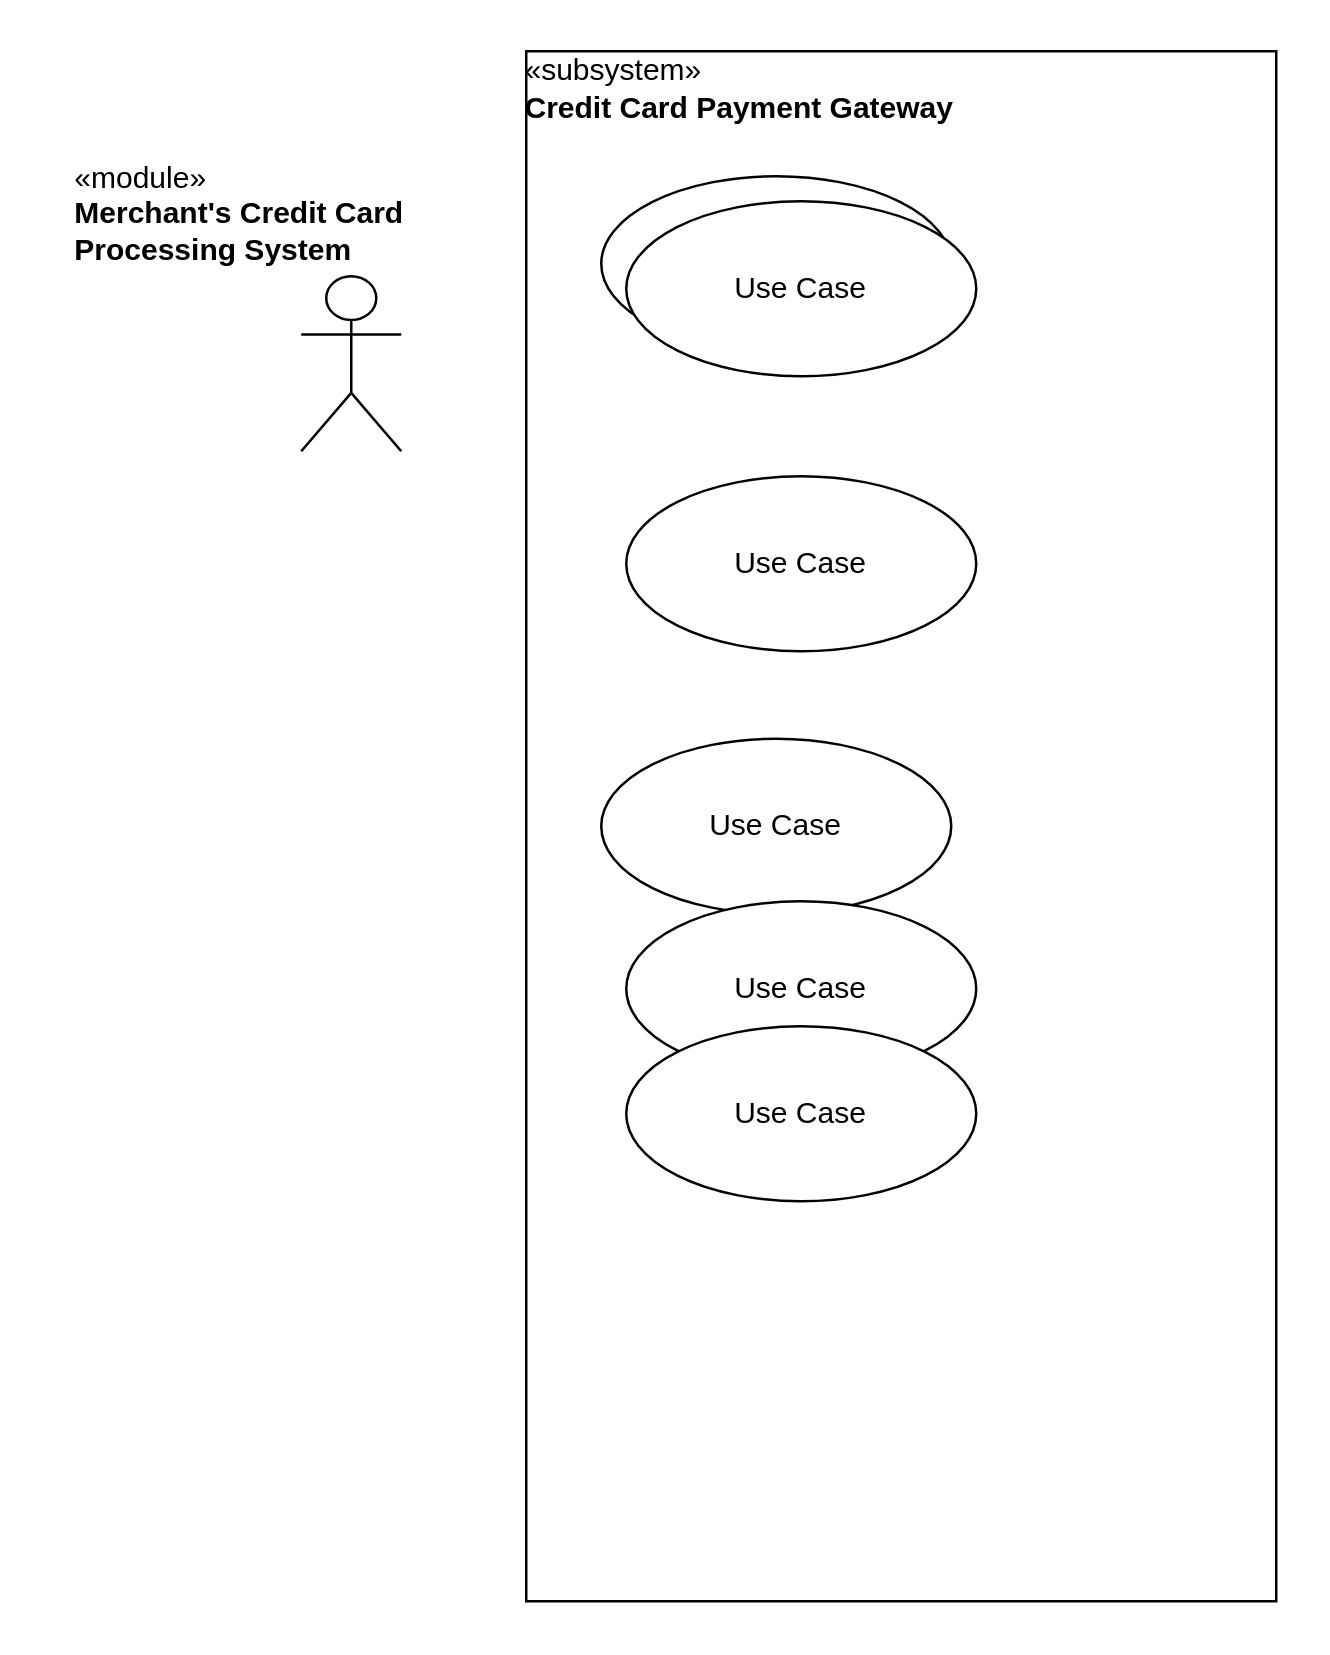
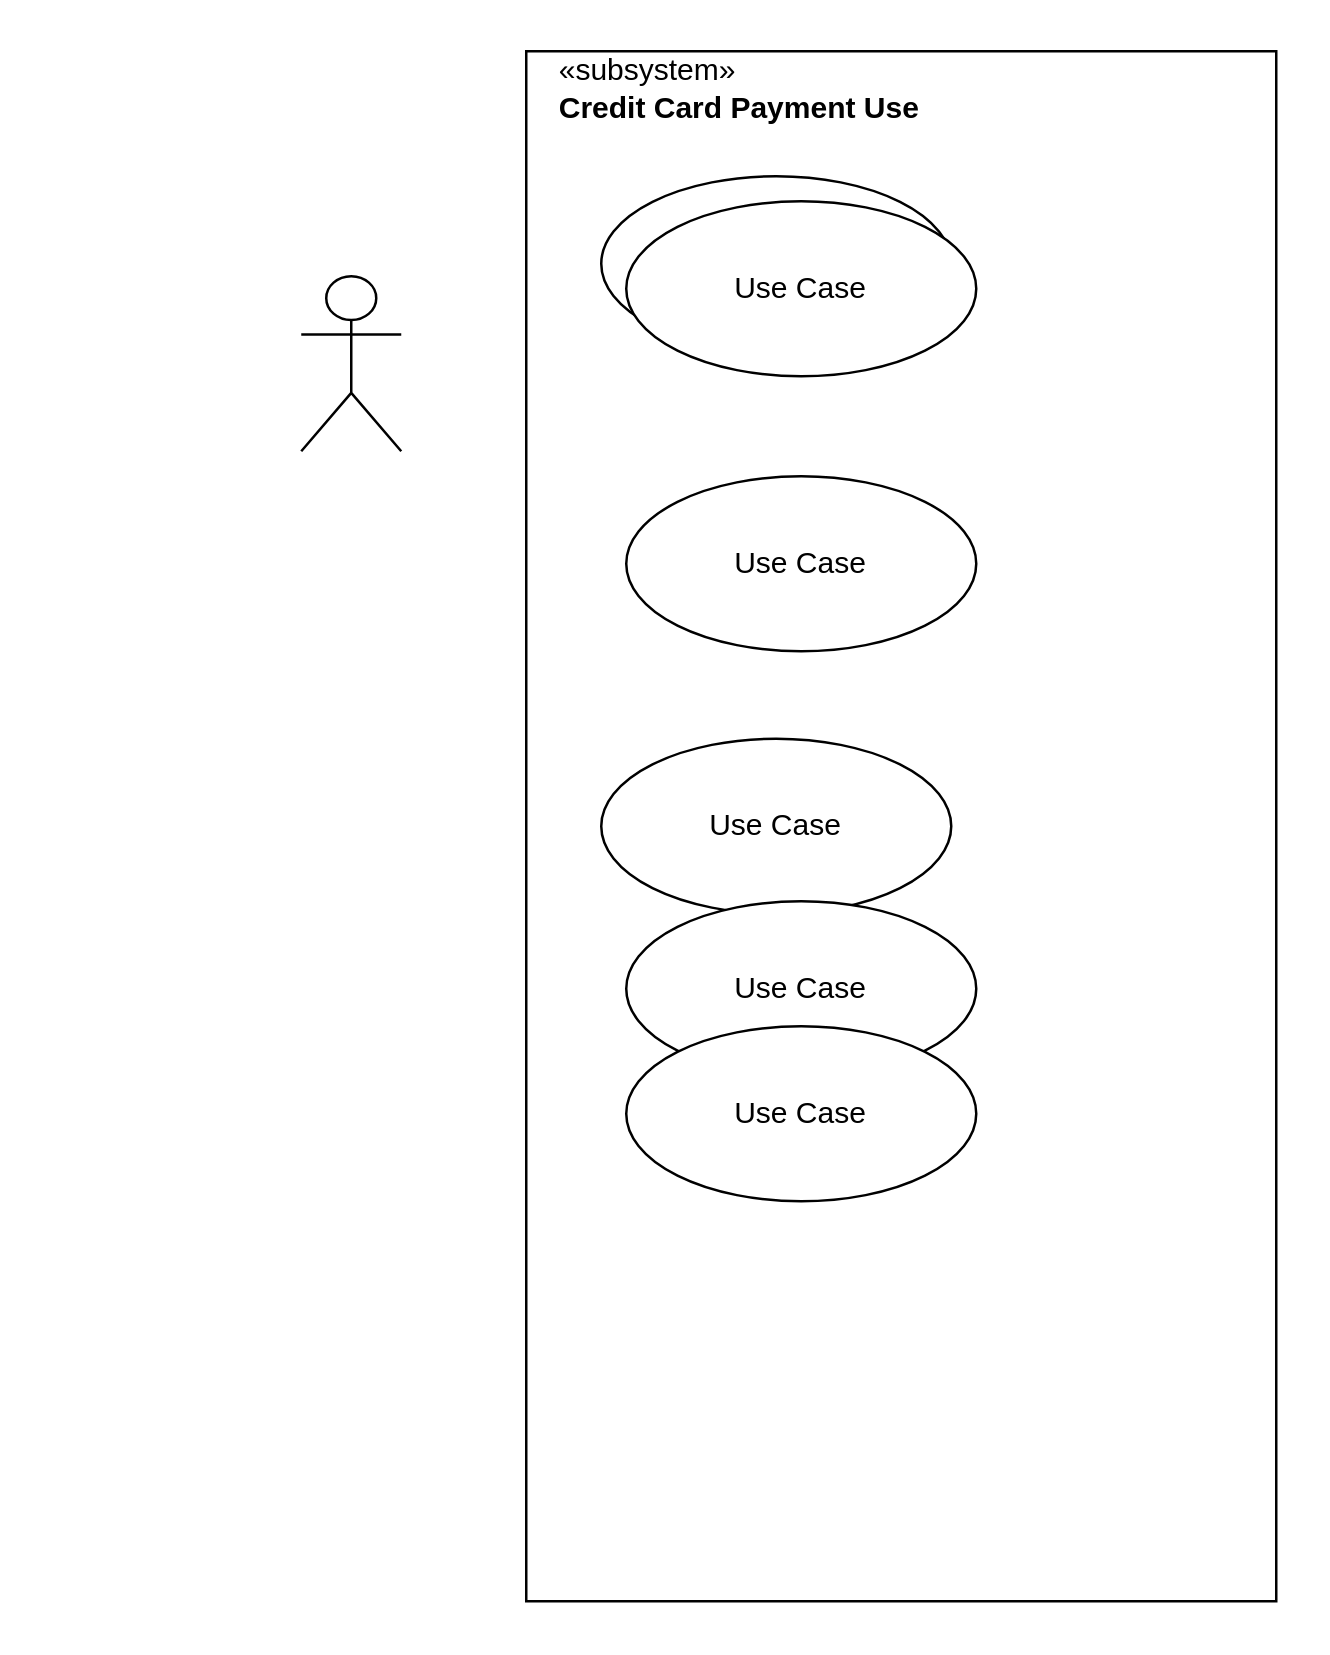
node "«subsystem» Credit Card Payment Gateway": label "«subsystem» Credit Card Payment Gateway" -> "«subsystem» Credit Card Payment Use"
node "«module» Merchant's Credit Card Processing System": removed
